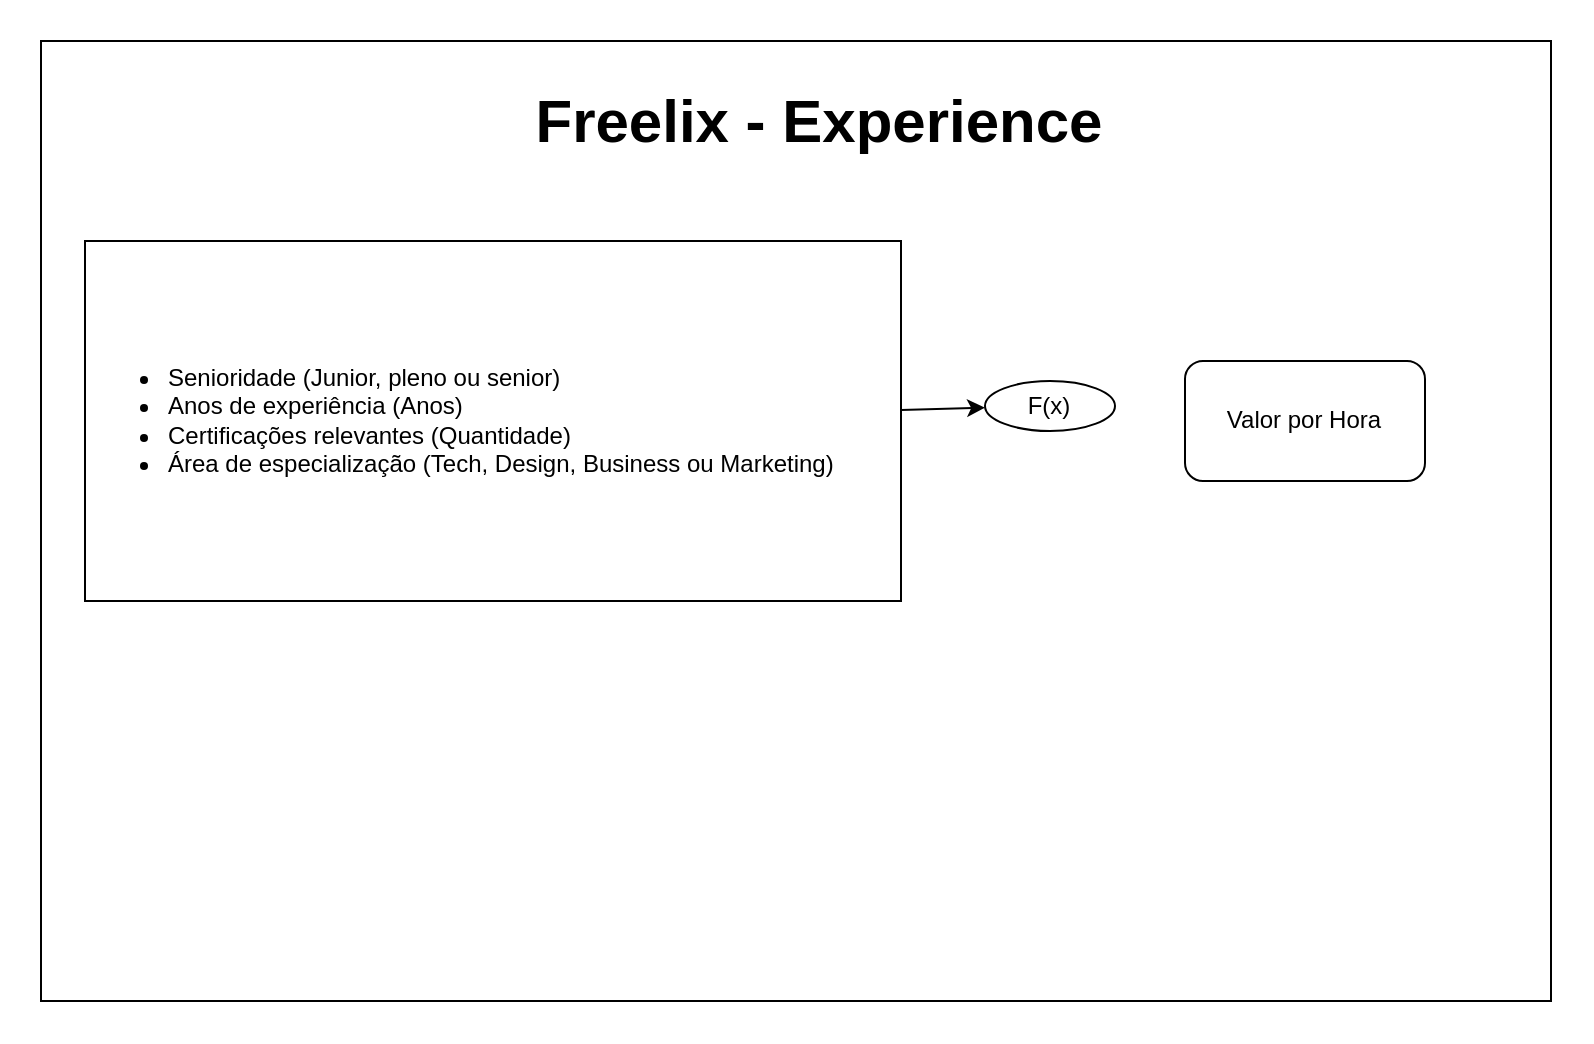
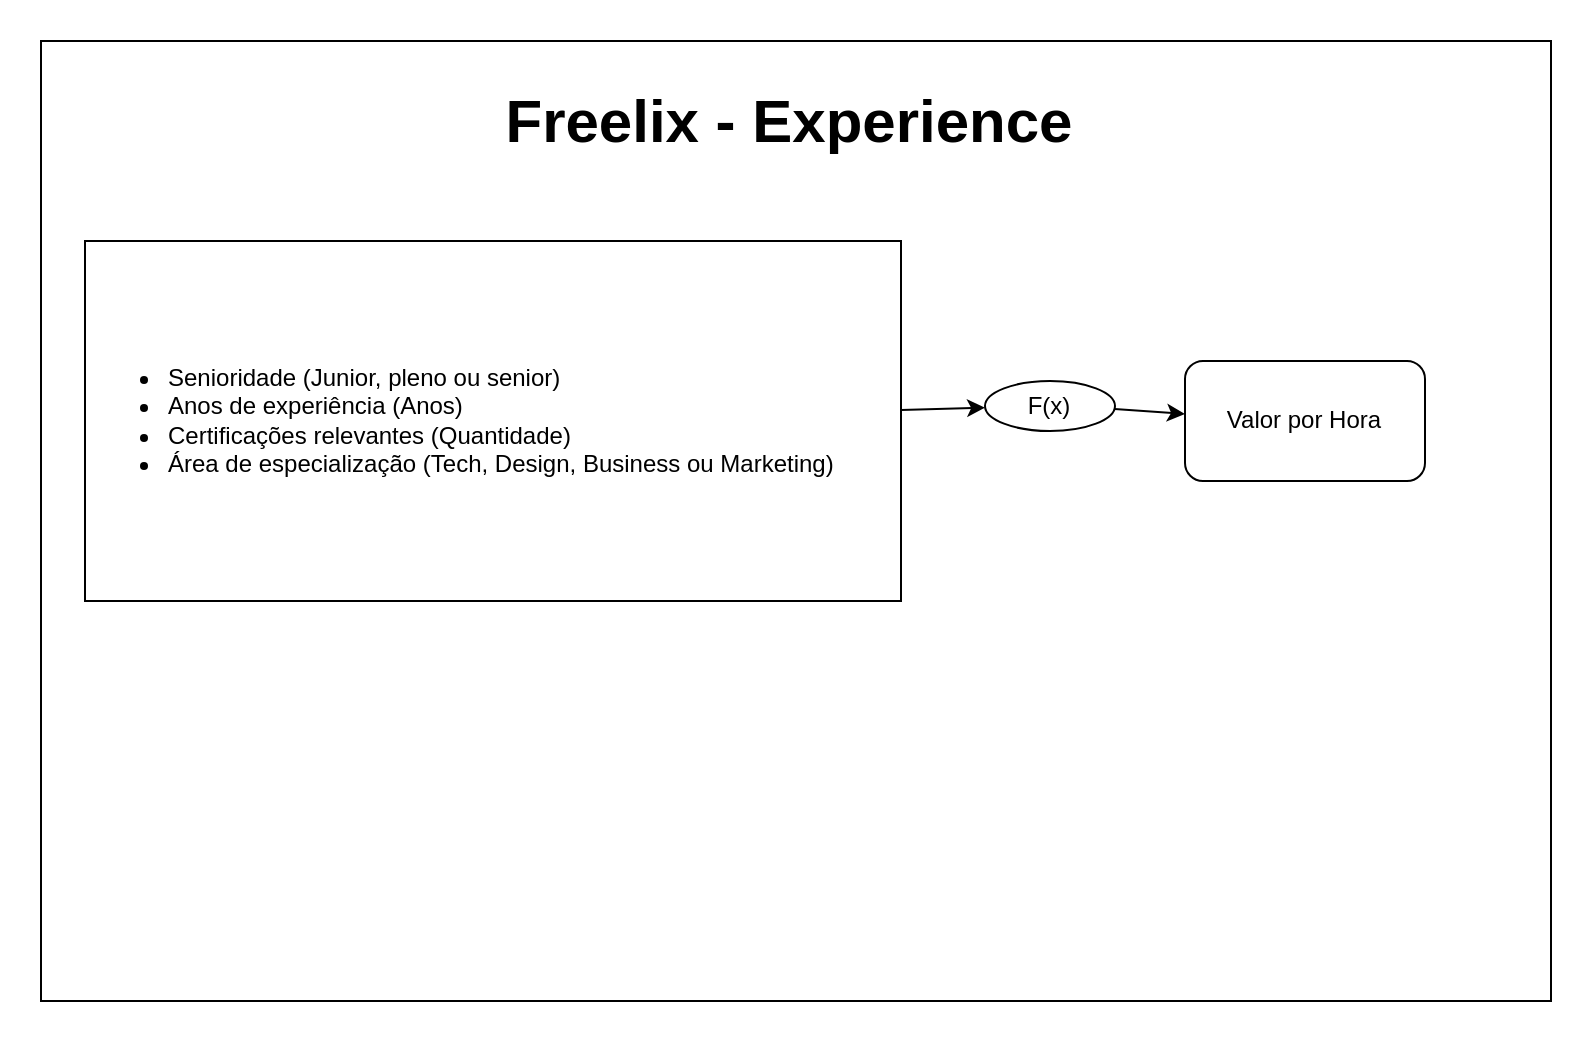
node "Freelix - Experience": moved (820, 121) -> (790, 121)
edge "F(x)" -> "Valor por Hora": added
